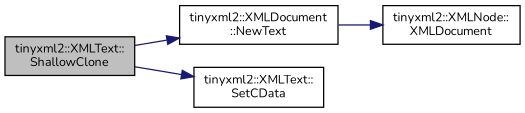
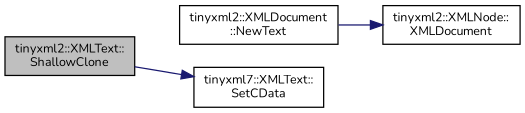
edge "tinyxml2::XMLText:: ShallowClone" -> "tinyxml2::XMLDocument ::NewText": removed
node "tinyxml2::XMLText:: SetCData": label "tinyxml2::XMLText:: SetCData" -> "tinyxml7::XMLText:: SetCData"
